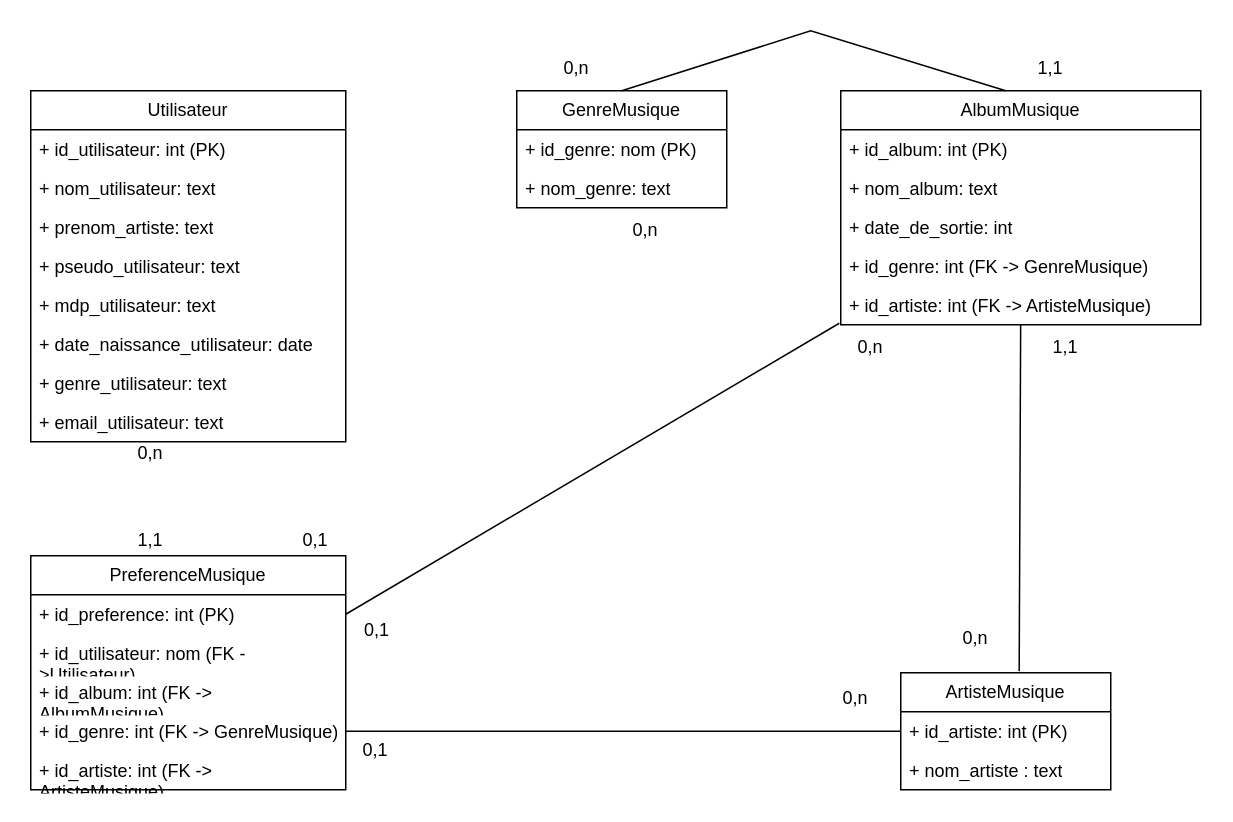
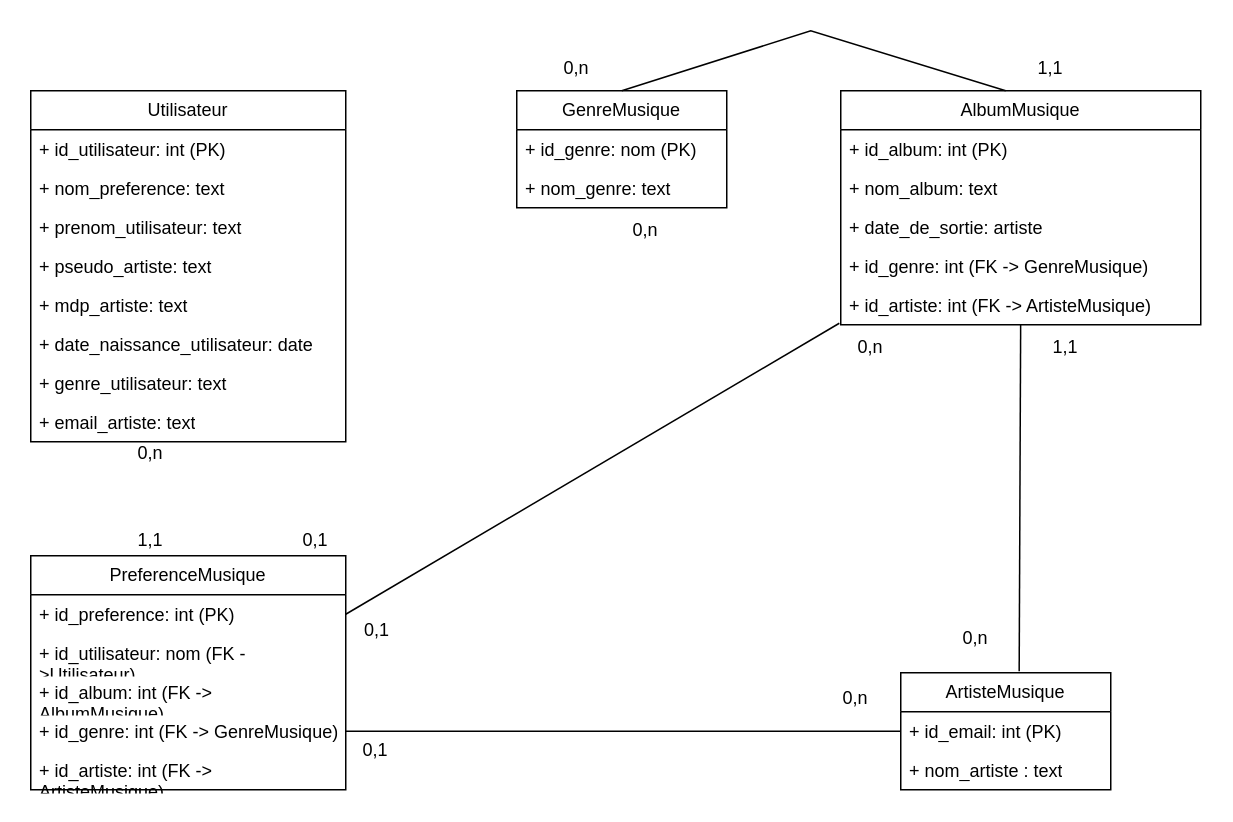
node "+ nom_utilisateur: text": label "+ nom_utilisateur: text" -> "+ nom_preference: text"
node "+ prenom_artiste: text": label "+ prenom_artiste: text" -> "+ prenom_utilisateur: text"
node "+ date_de_sortie: int": label "+ date_de_sortie: int" -> "+ date_de_sortie: artiste"
node "+ pseudo_utilisateur: text": label "+ pseudo_utilisateur: text" -> "+ pseudo_artiste: text"
node "+ mdp_utilisateur: text": label "+ mdp_utilisateur: text" -> "+ mdp_artiste: text"
node "+ email_utilisateur: text": label "+ email_utilisateur: text" -> "+ email_artiste: text"
node "+ id_artiste: int (PK)": label "+ id_artiste: int (PK)" -> "+ id_email: int (PK)"
